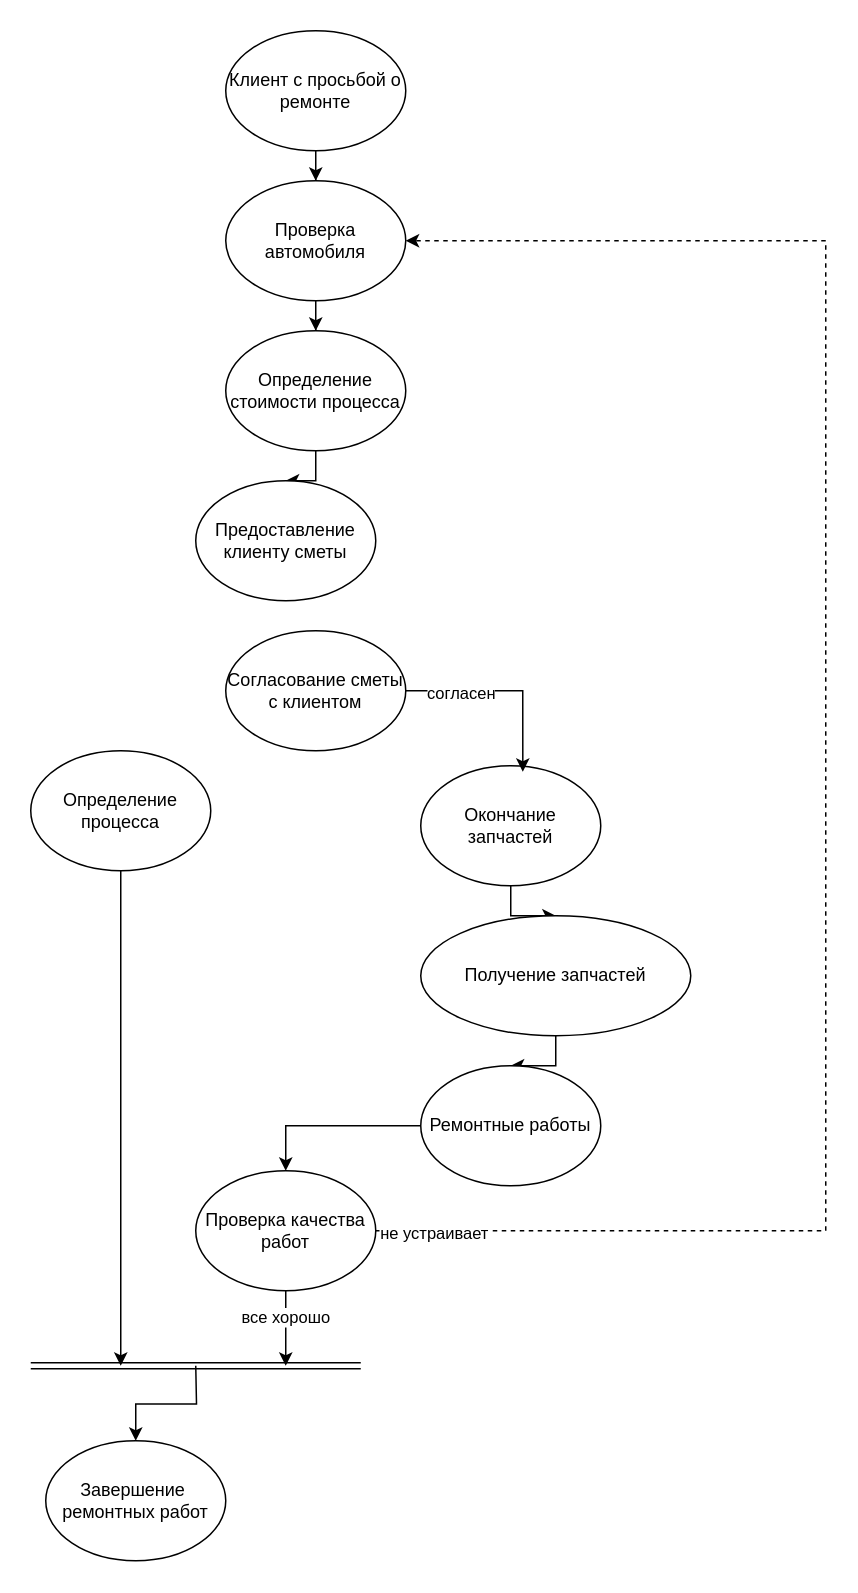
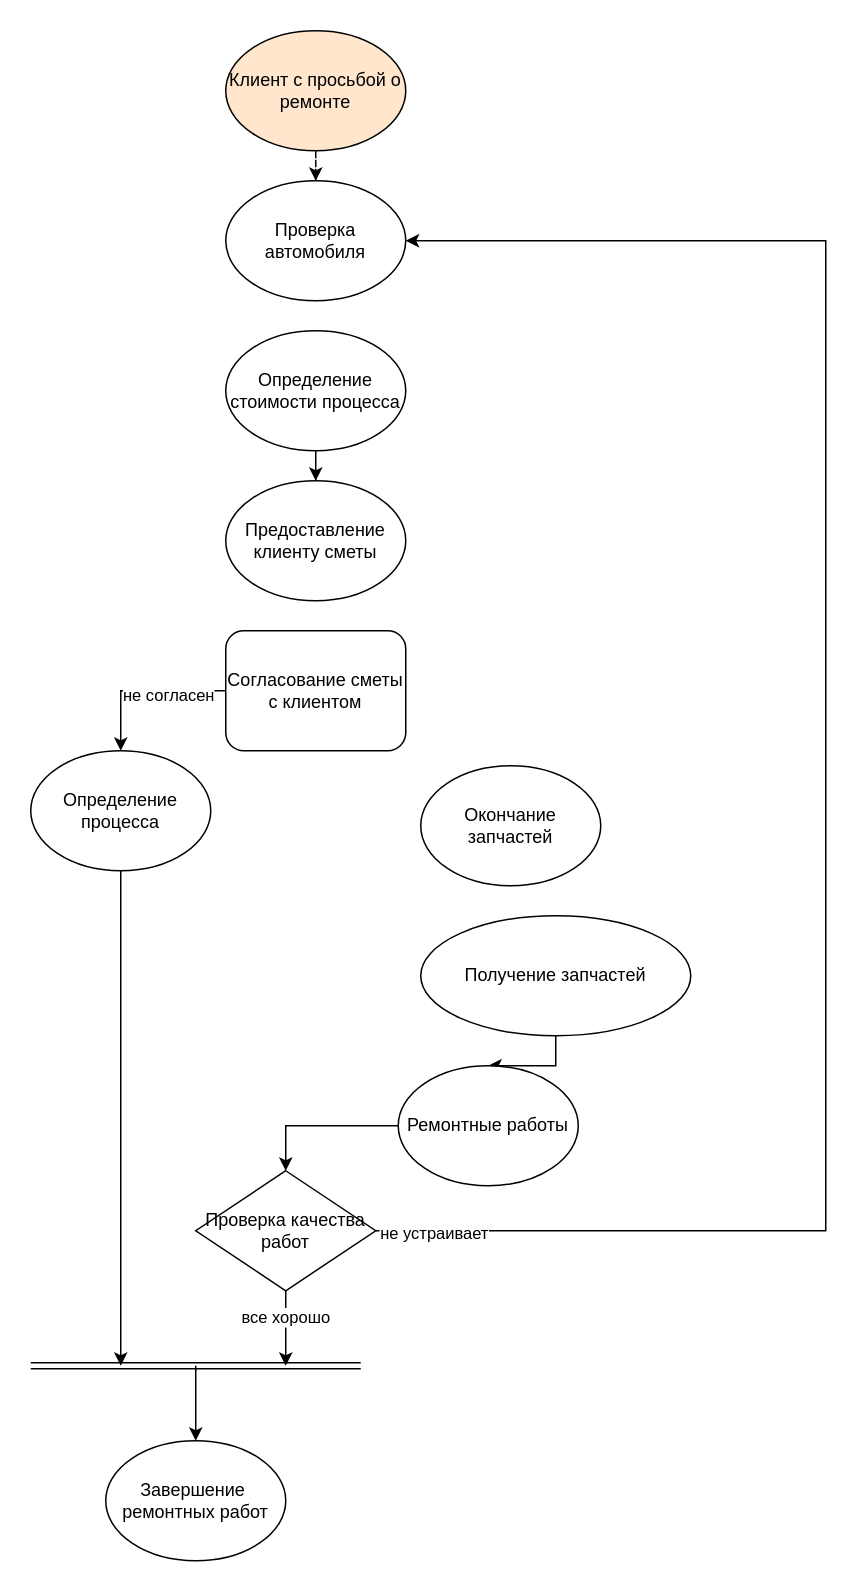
node "Клиент с просьбой о ремонте": fillcolor #ffffff -> #ffe6cc
edge "Клиент с просьбой о ремонте" -> "Проверка автомобиля": style solid -> dashed
edge "Проверка автомобиля" -> "Определение стоимости процесса": removed
node "Предоставление клиенту сметы": moved (286, 541) -> (316, 541)
edge "Согласование сметы с клиентом" -> "Определение процесса": added, label "не согласен"
node "Согласование сметы с клиентом": shape ellipse -> rounded rectangle
edge "Согласование сметы с клиентом" -> "Окончание запчастей": removed, label "согласен"
edge "Проверка качества работ" -> "Проверка автомобиля": style dashed -> solid
edge "Окончание запчастей" -> "Получение запчастей": removed
node "Ремонтные работы": moved (511, 1126) -> (488, 1126)
node "Проверка качества работ": shape ellipse -> diamond
node "Завершение ремонтных работ": moved (136, 1501) -> (196, 1501)
